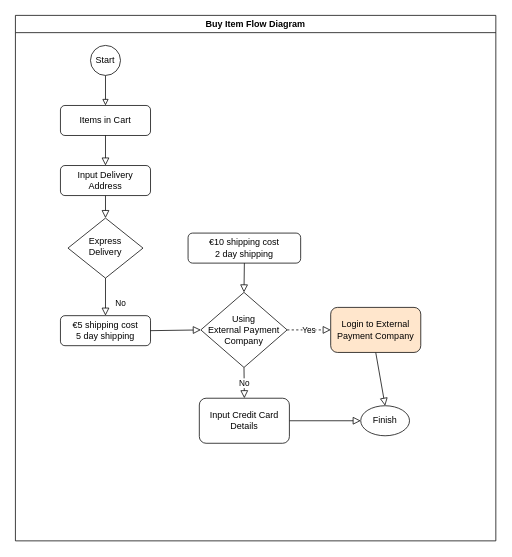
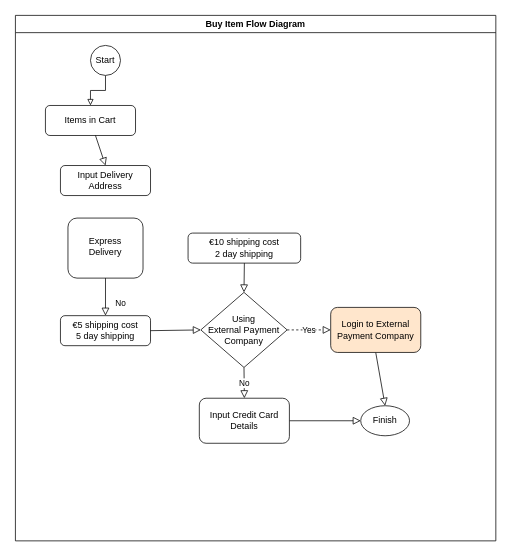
node "Items in Cart": moved (105, 120) -> (90, 120)
edge "Input Delivery Address" -> "Express Delivery": removed
node "Express Delivery": shape diamond -> rounded rectangle
